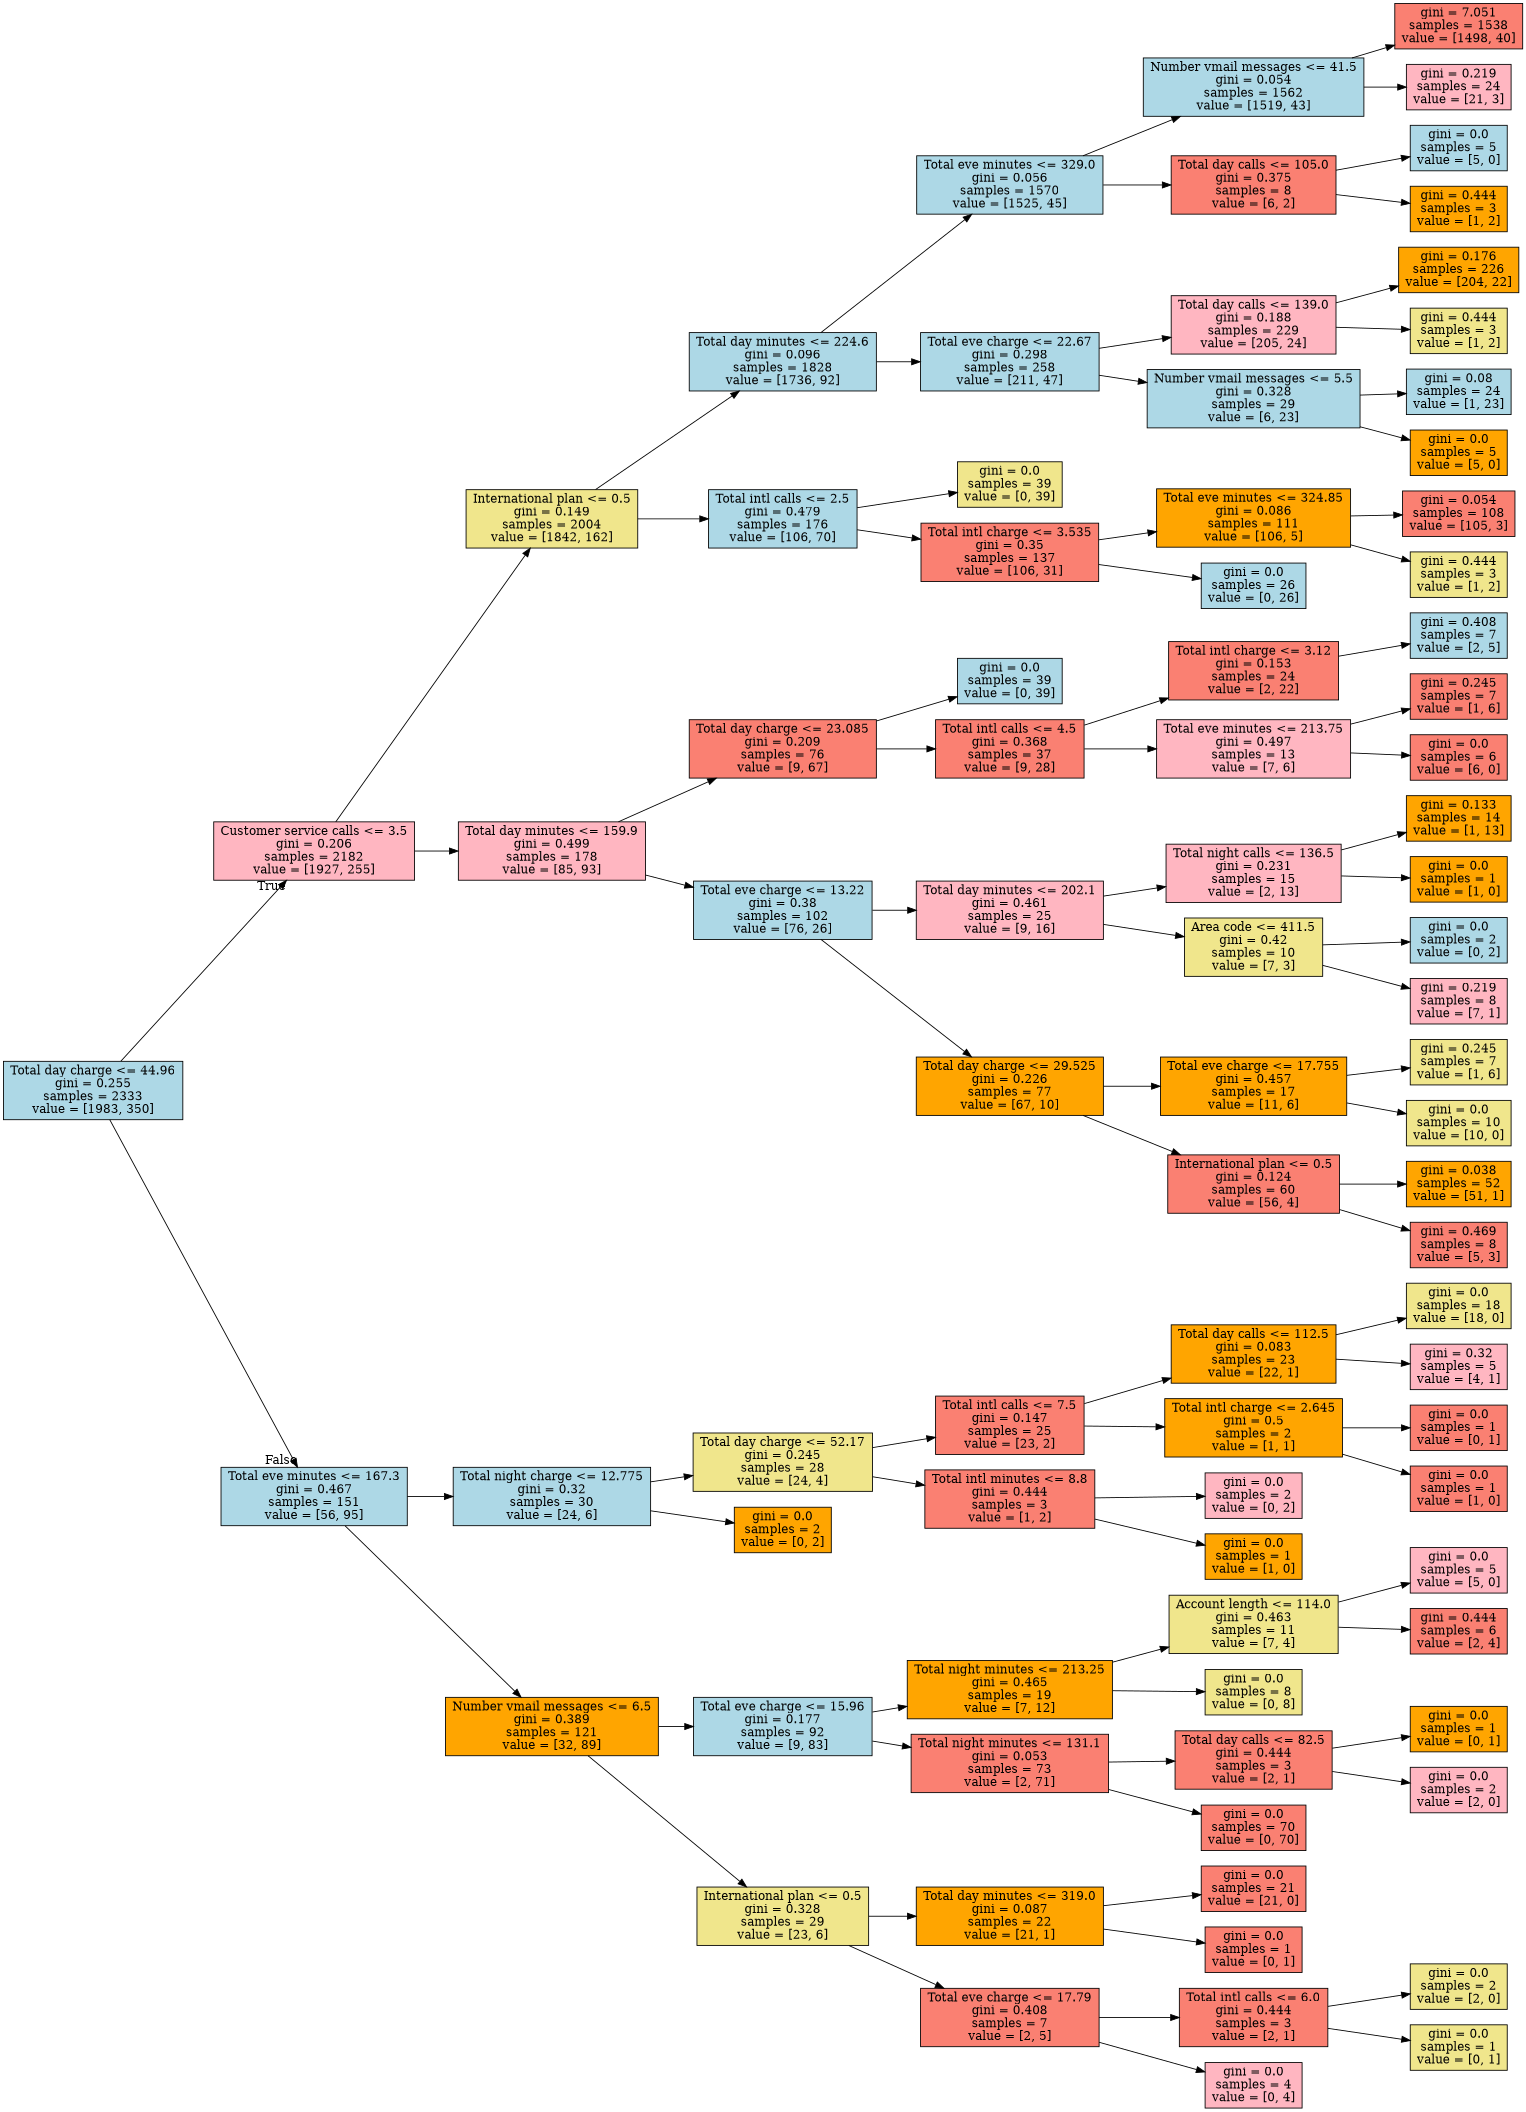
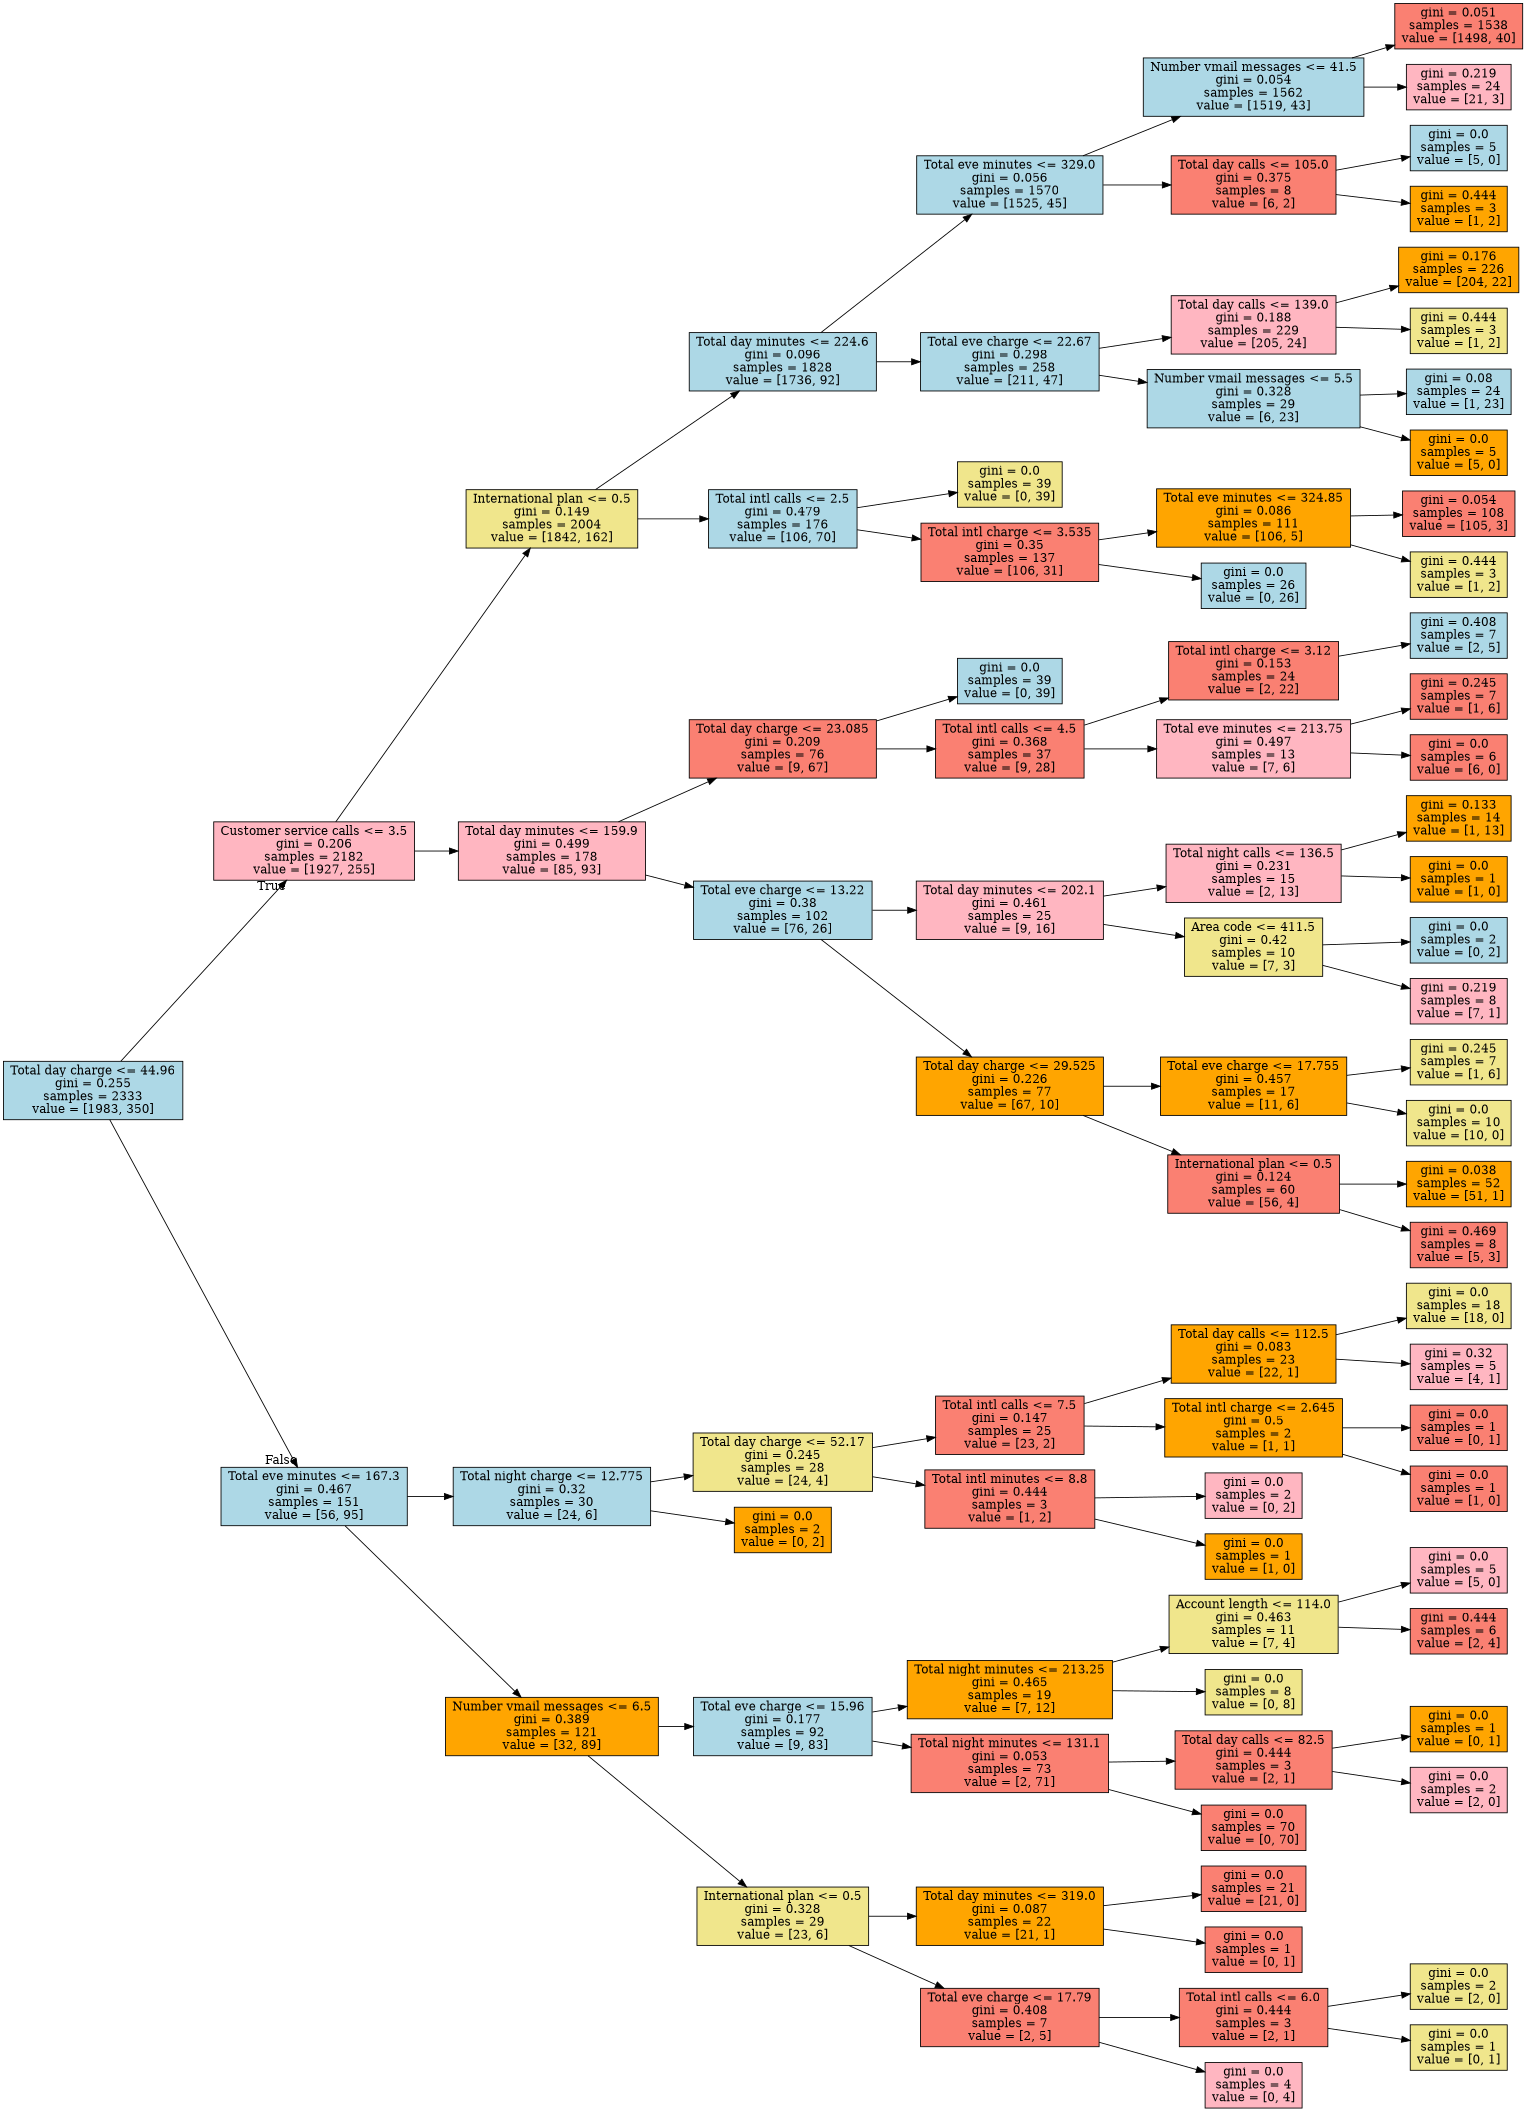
node "gini = 7.051 samples = 1538 value = [1498, 40]": label "gini = 7.051 samples = 1538 value = [1498, 40]" -> "gini = 0.051 samples = 1538 value = [1498, 40]"
